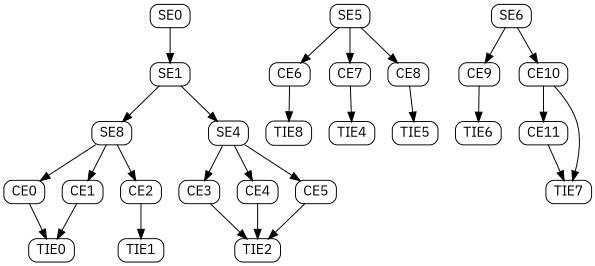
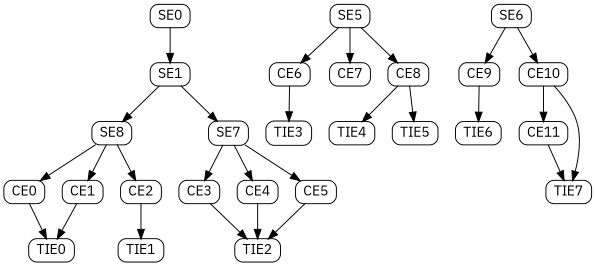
edge "CE7" -> "TIE4": now "CE8" -> "TIE4"
node "SE4": label "SE4" -> "SE7"
node "TIE8": label "TIE8" -> "TIE3"
